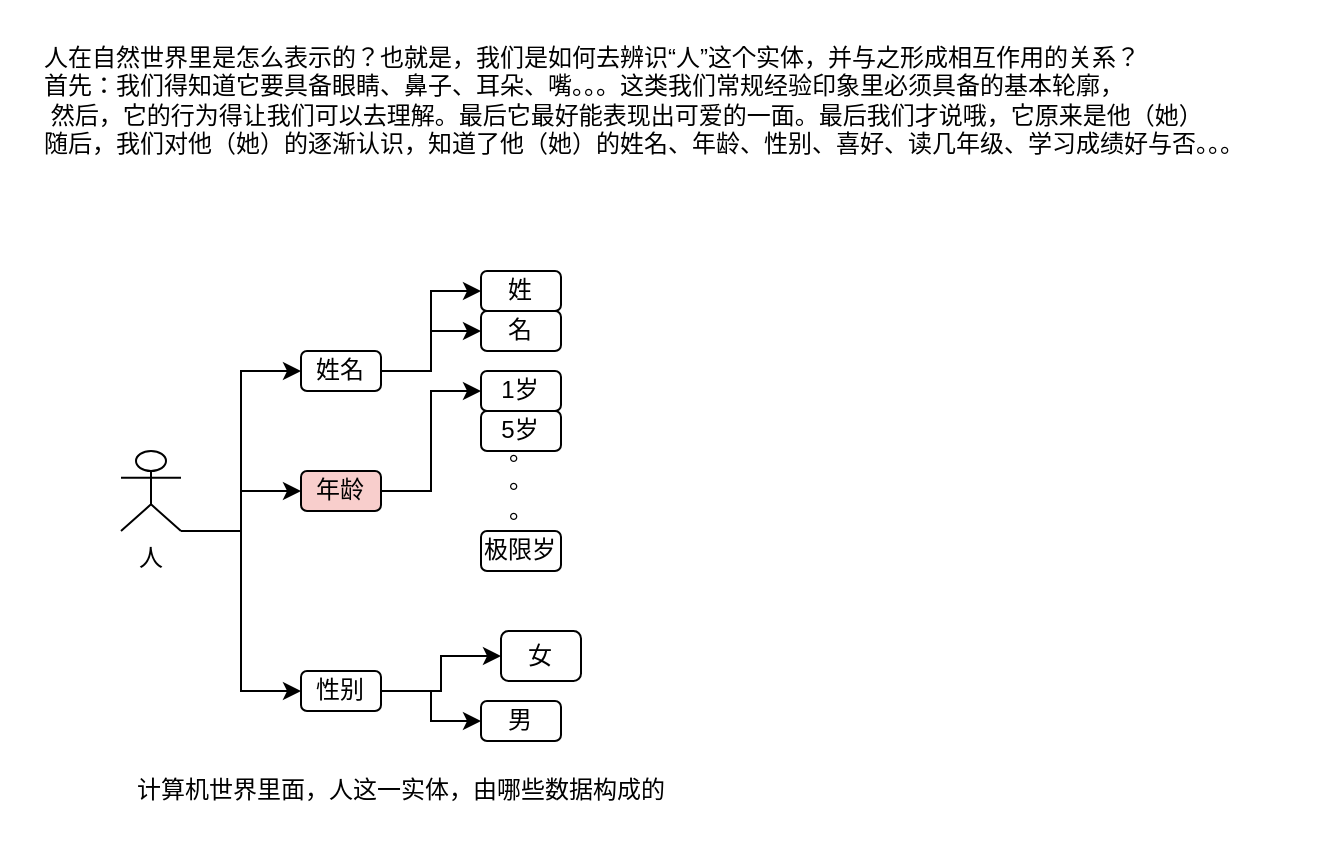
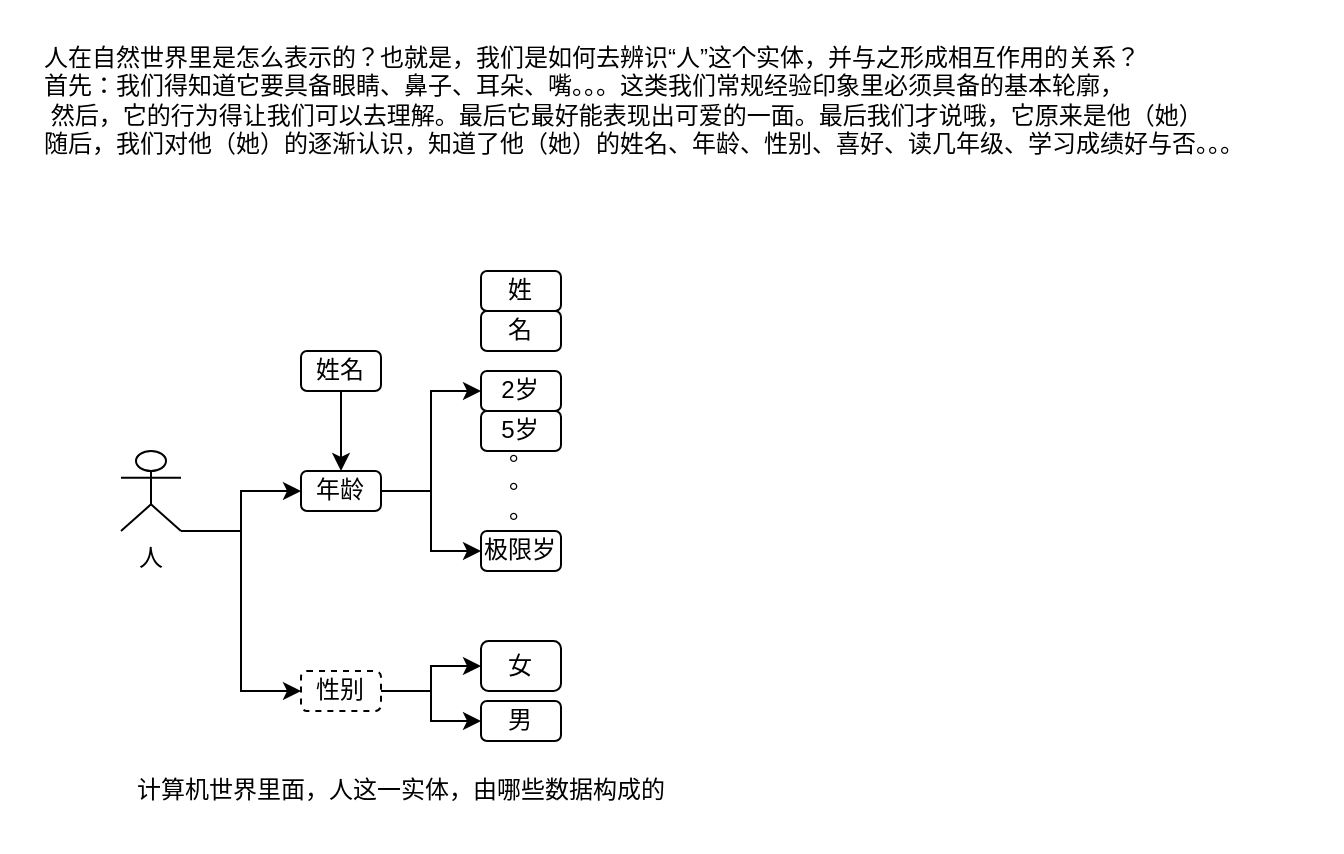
edge "姓名" -> "姓": now "姓名" -> "年龄"
edge "姓名" -> "名": removed
node "1岁": label "1岁" -> "2岁"
edge "人" -> "姓名": removed
node "年龄": fillcolor #f8cecc -> #ffffff
edge "年龄" -> "极限岁": added
node "女": moved (541, 656) -> (521, 666)
node "性别": style solid -> dashed
